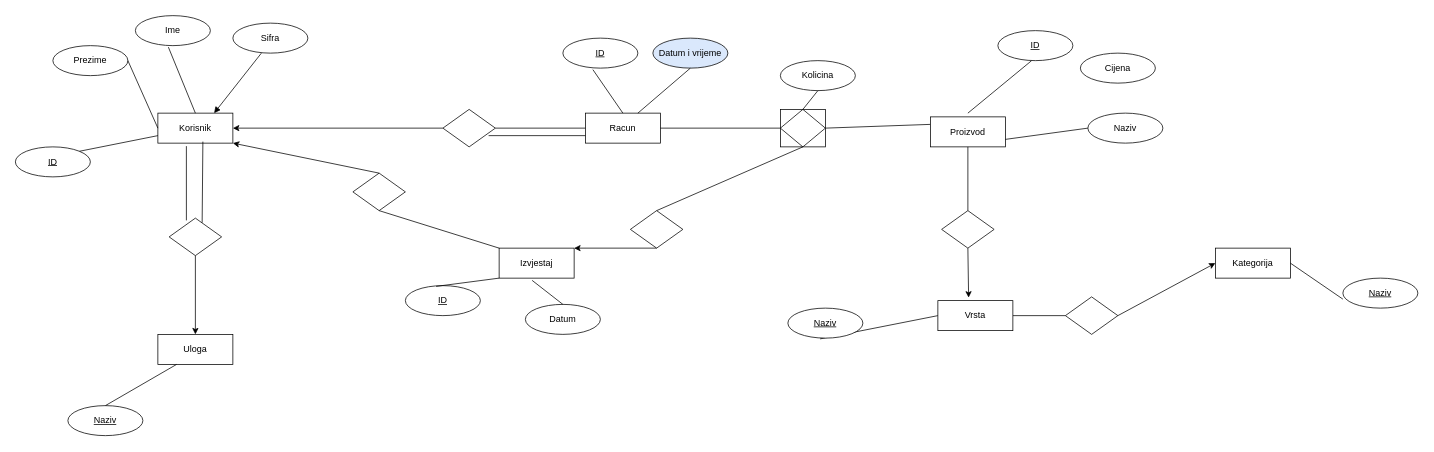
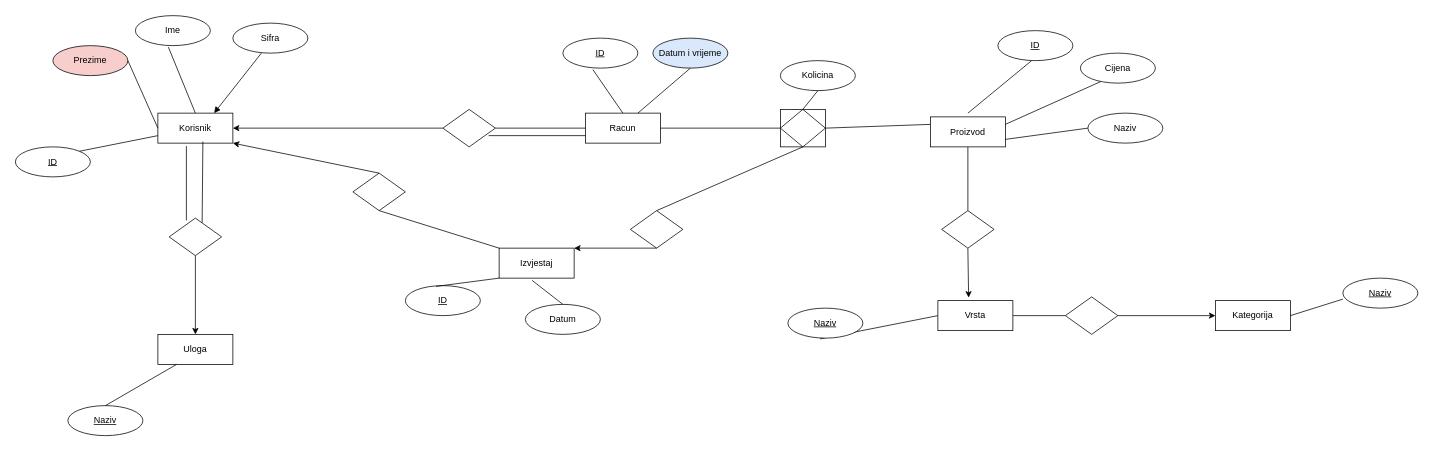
node "Prezime": fillcolor #ffffff -> #f8cecc
edge "Cijena" -- "Proizvod": added
node "Kategorija": moved (1253, 263) -> (1253, 315)
